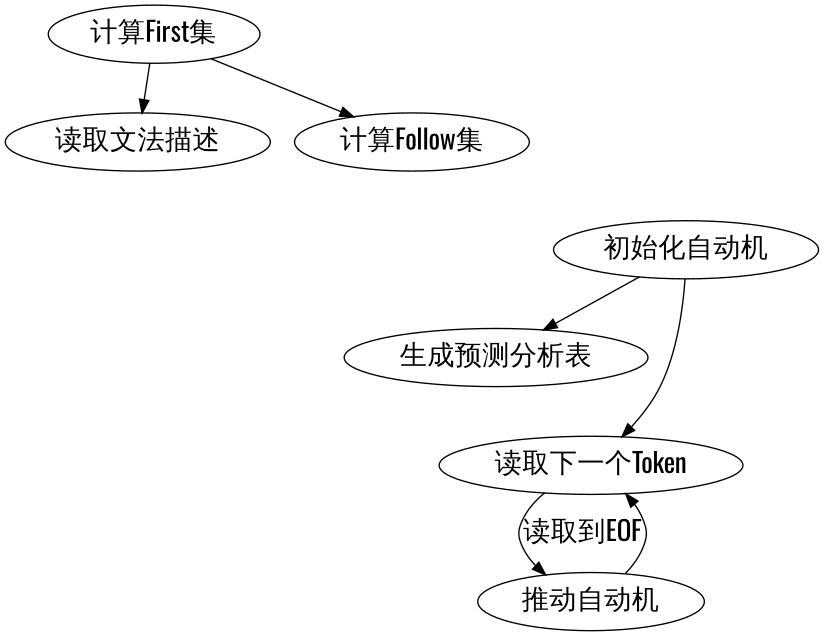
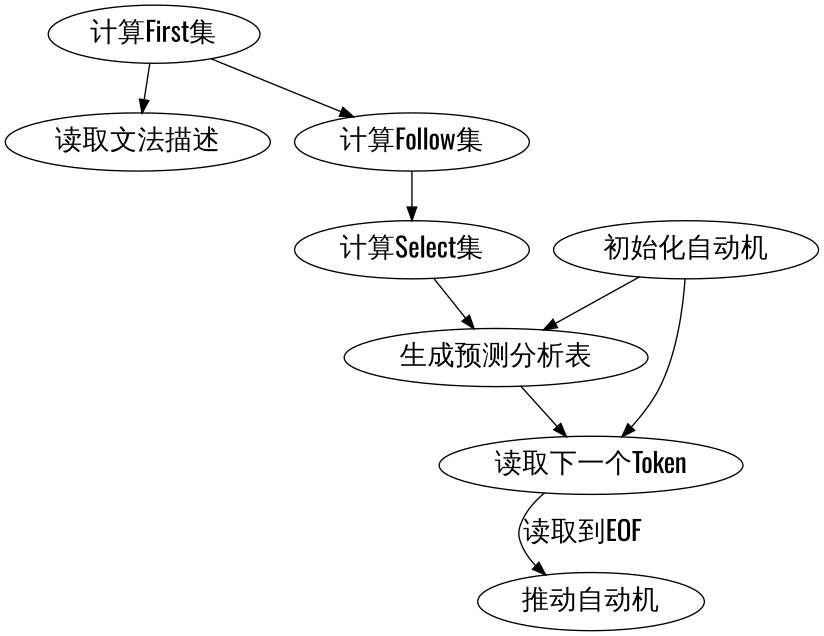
node "计算Select集": added
edge "推动自动机" -> "读取下一个Token": now "生成预测分析表" -> "读取下一个Token"
